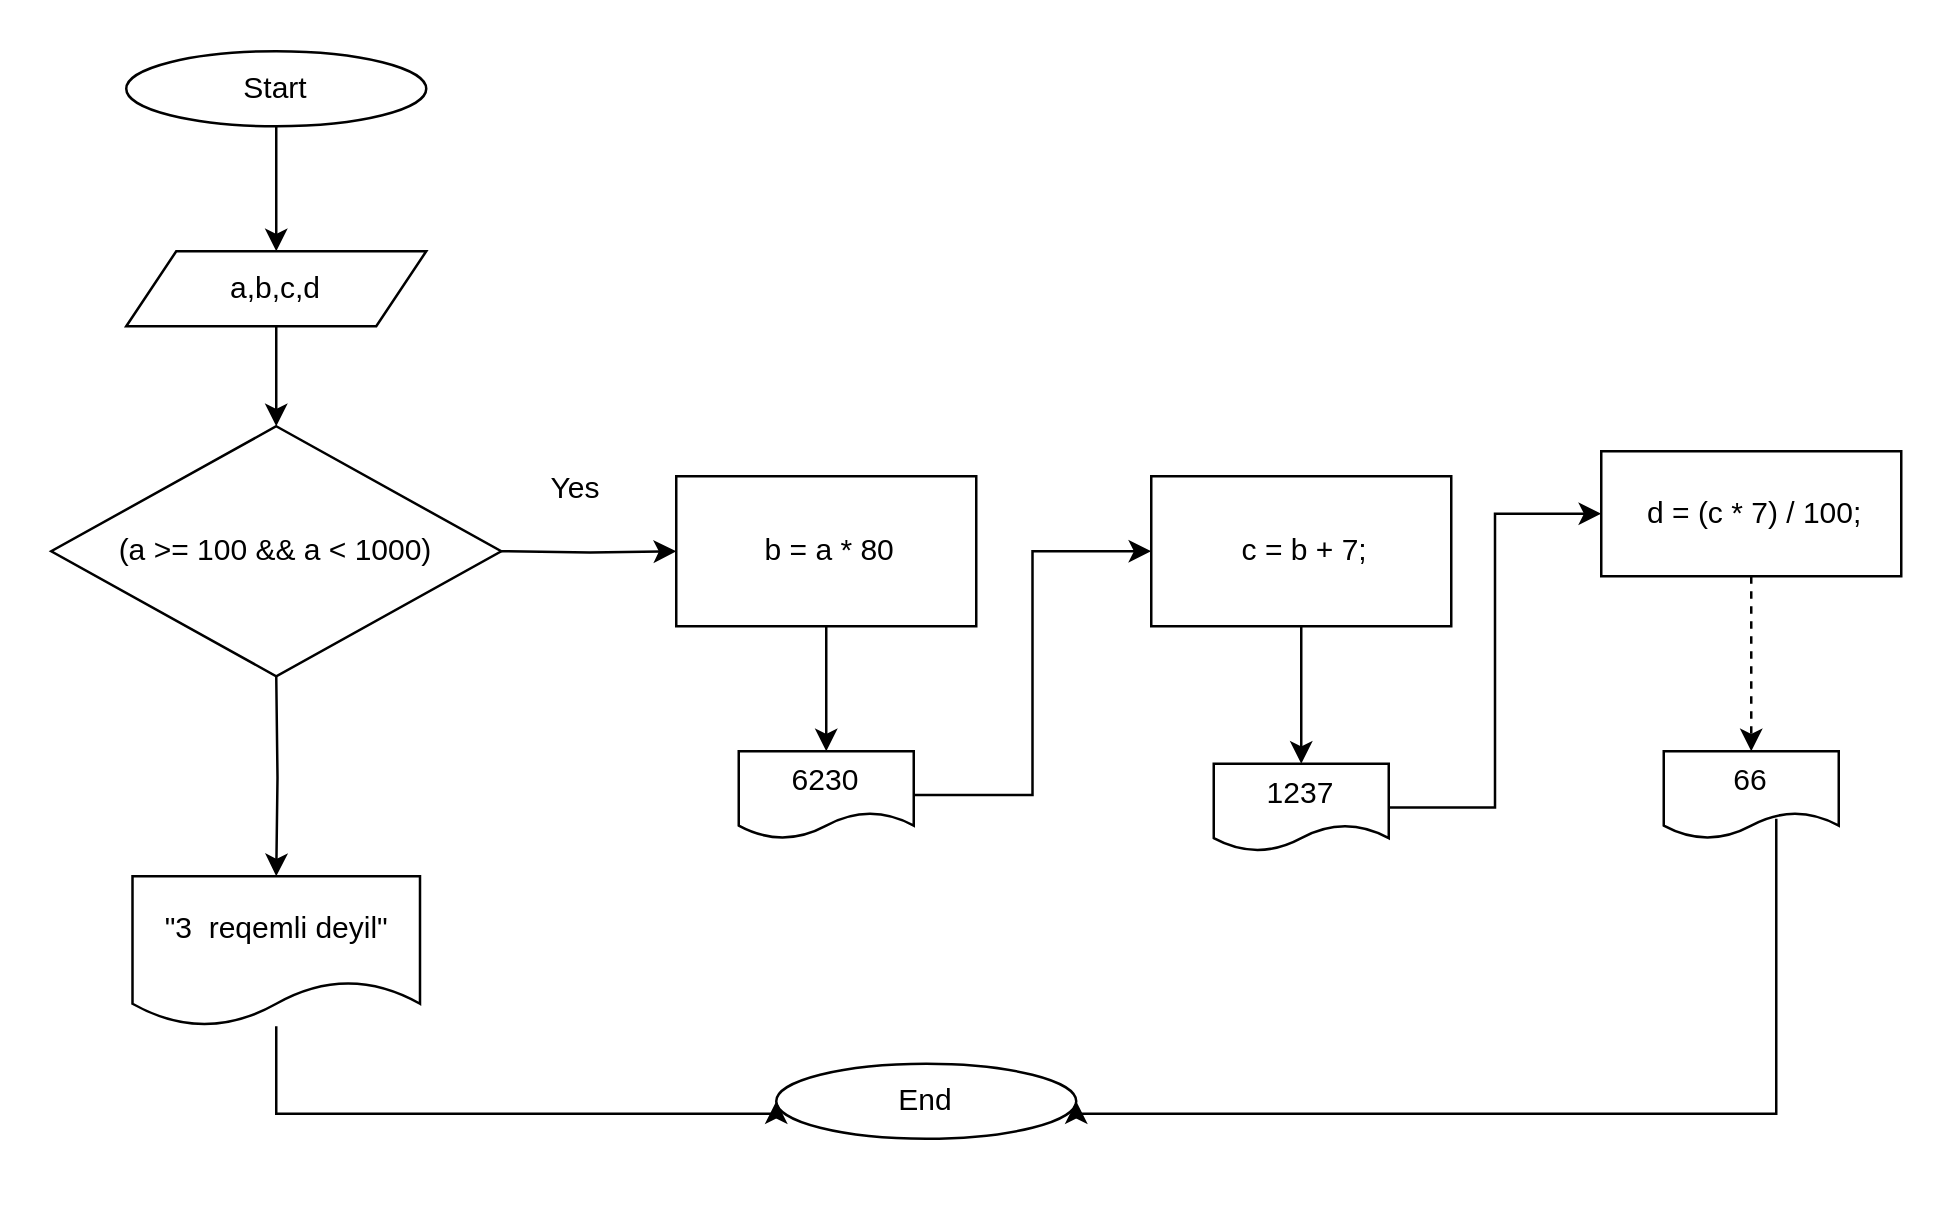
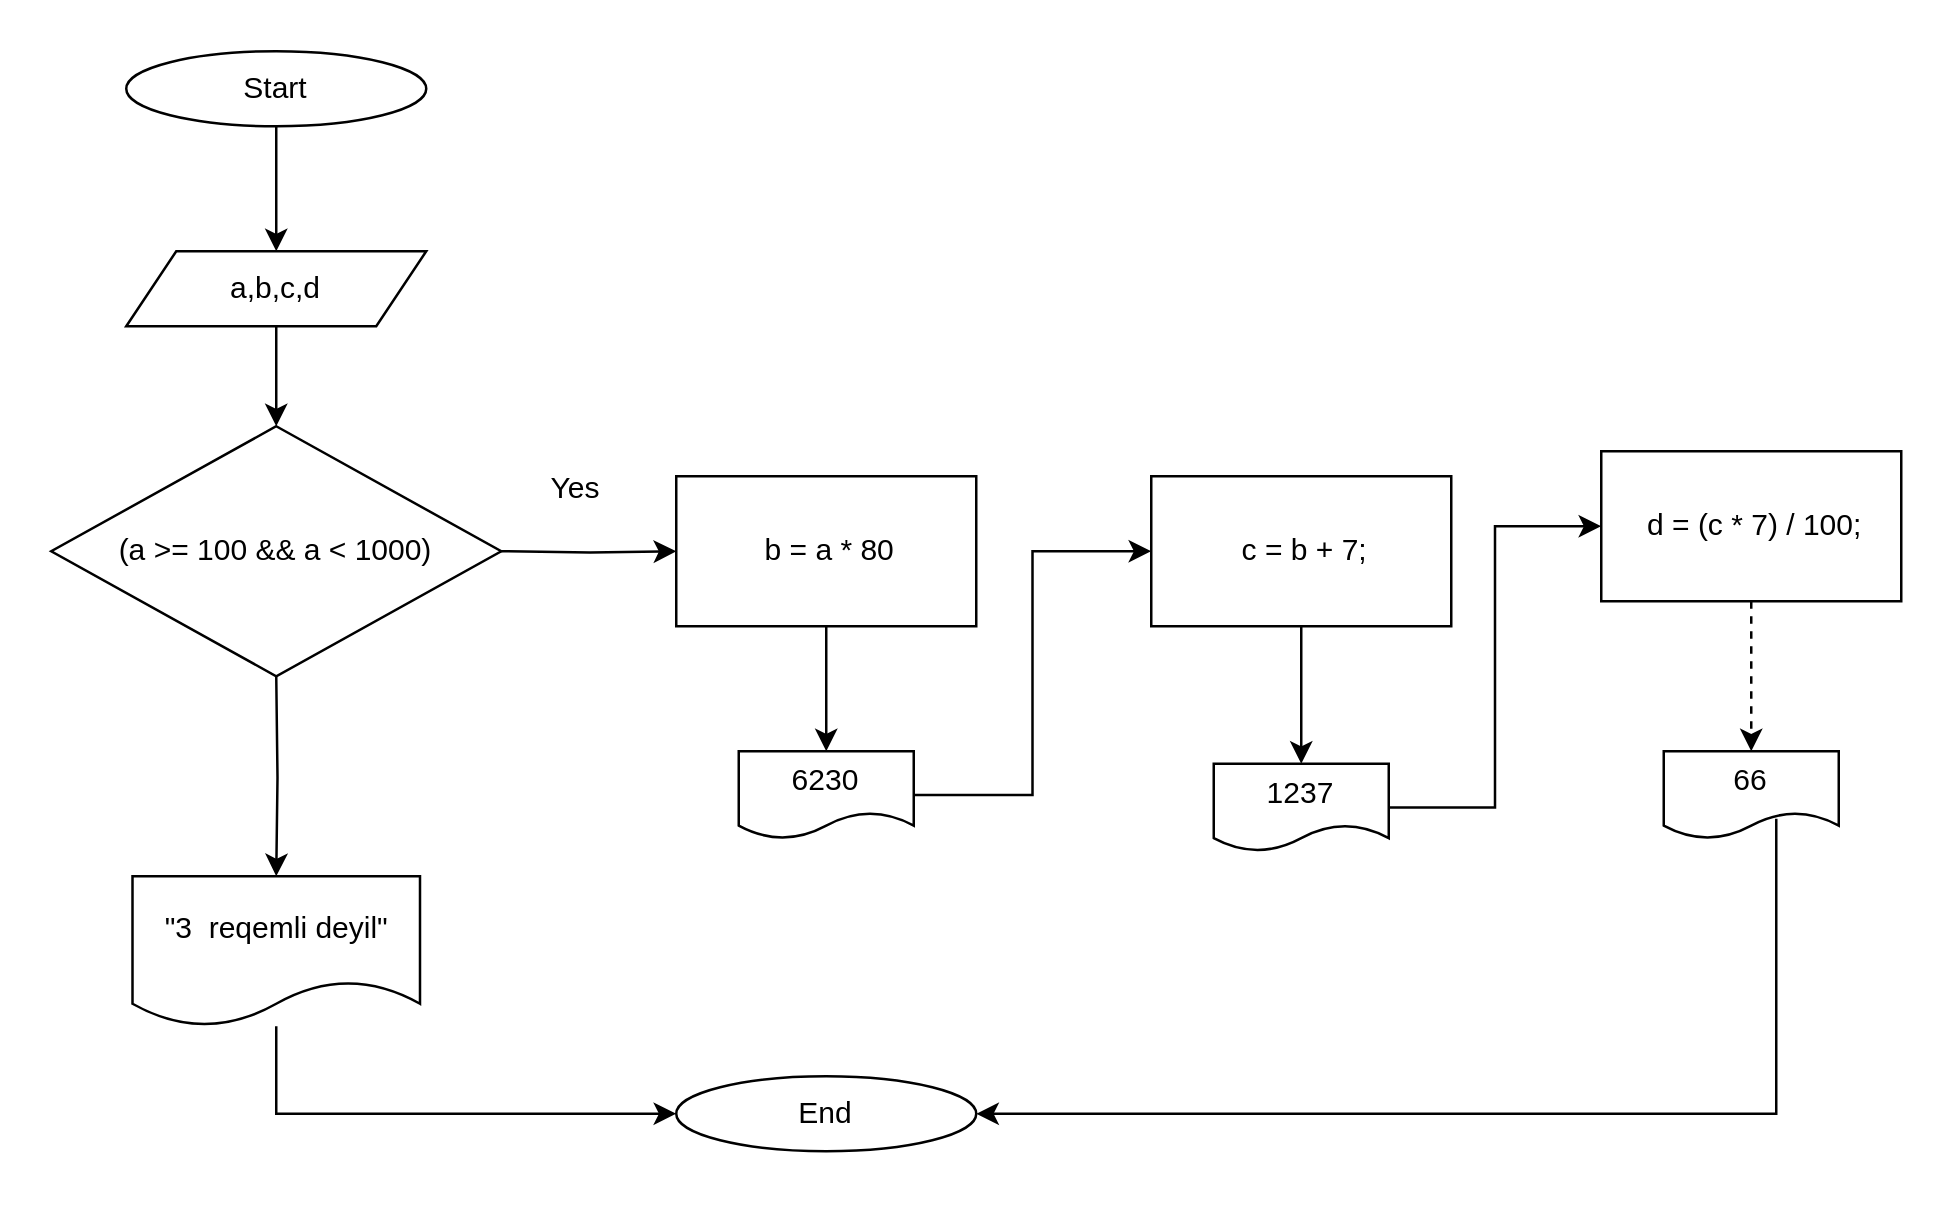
node "d = (c * 7) / 100;": size 300x125 -> 300x150
node "End": moved (926, 1101) -> (826, 1114)
